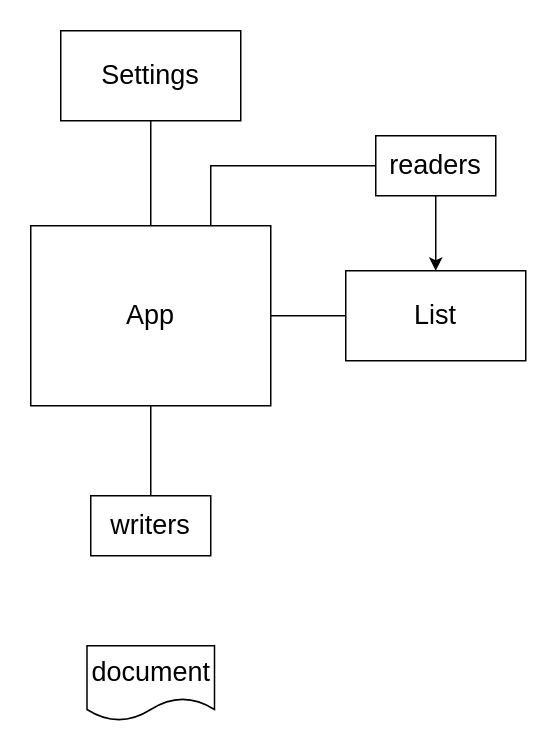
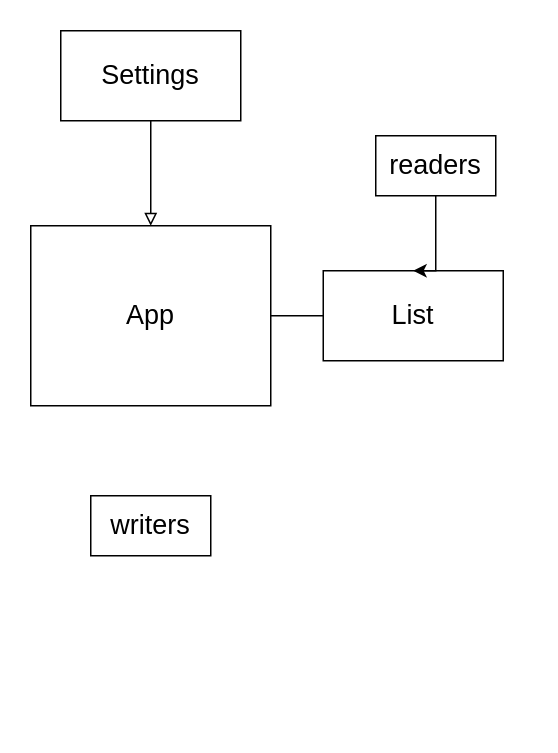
edge "readers" -- "App": removed
edge "Settings" -- "App": arrowhead none -> block
node "List": moved (436, 316) -> (413, 316)
edge "App" -- "writers": removed
node "document": removed
